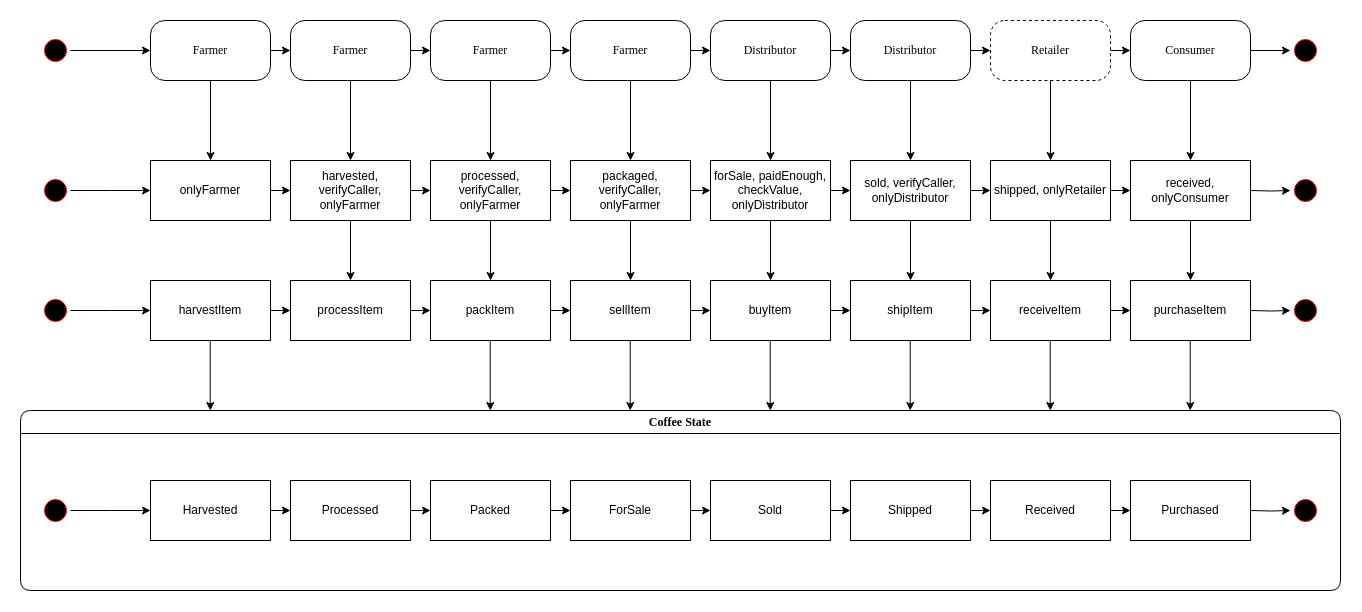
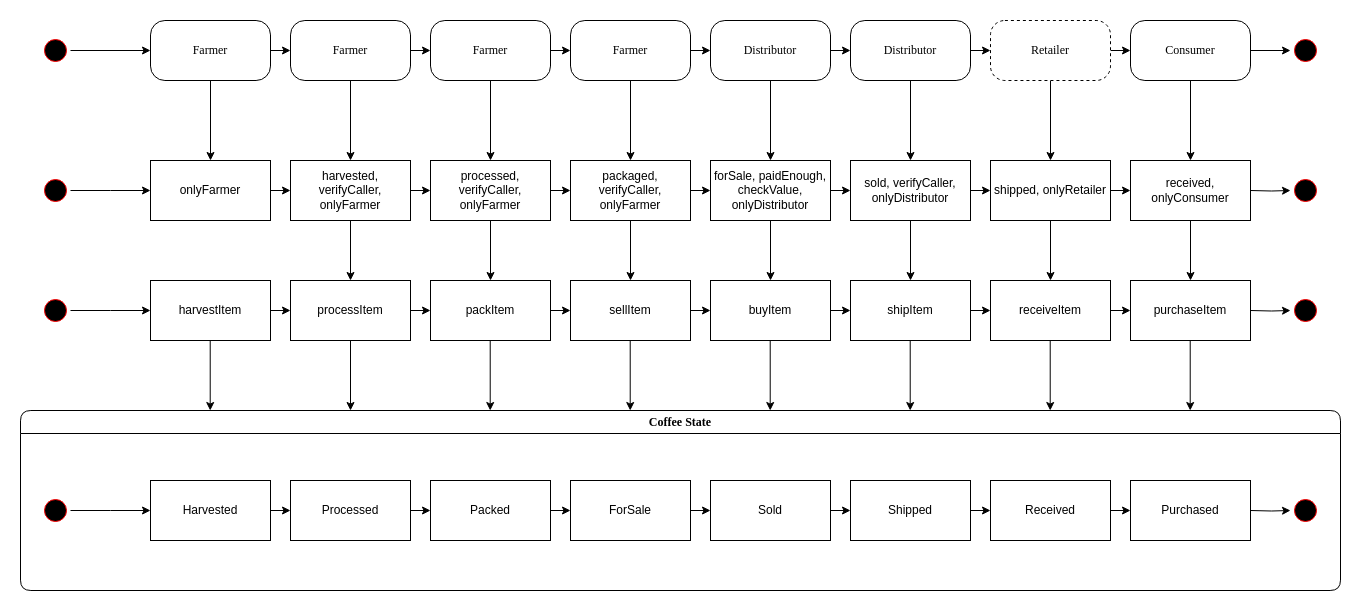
edge "processItem" -> "Coffee State": added
